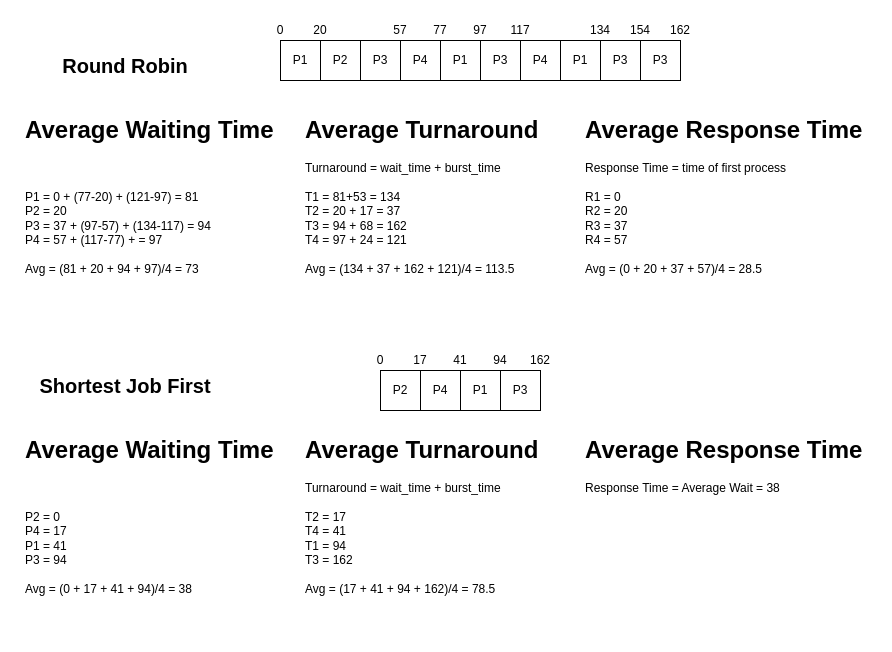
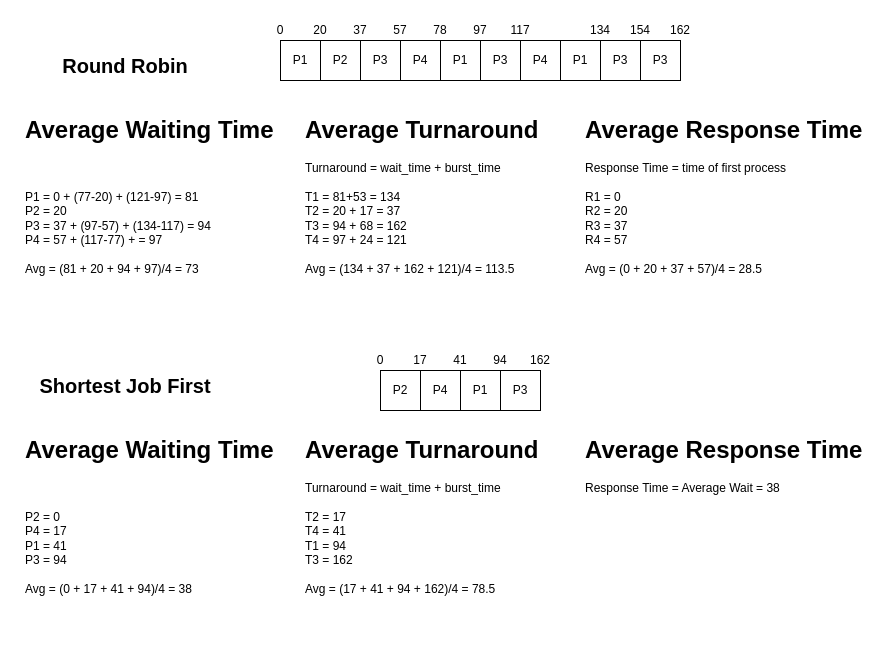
node "37": added
node "77": label "77" -> "78"
